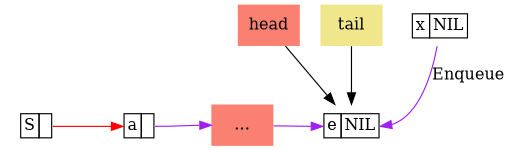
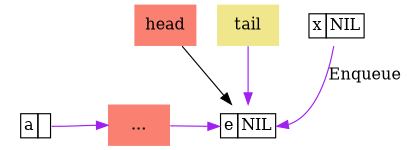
edge "tail" -> "e": color black -> purple
node "S": removed
